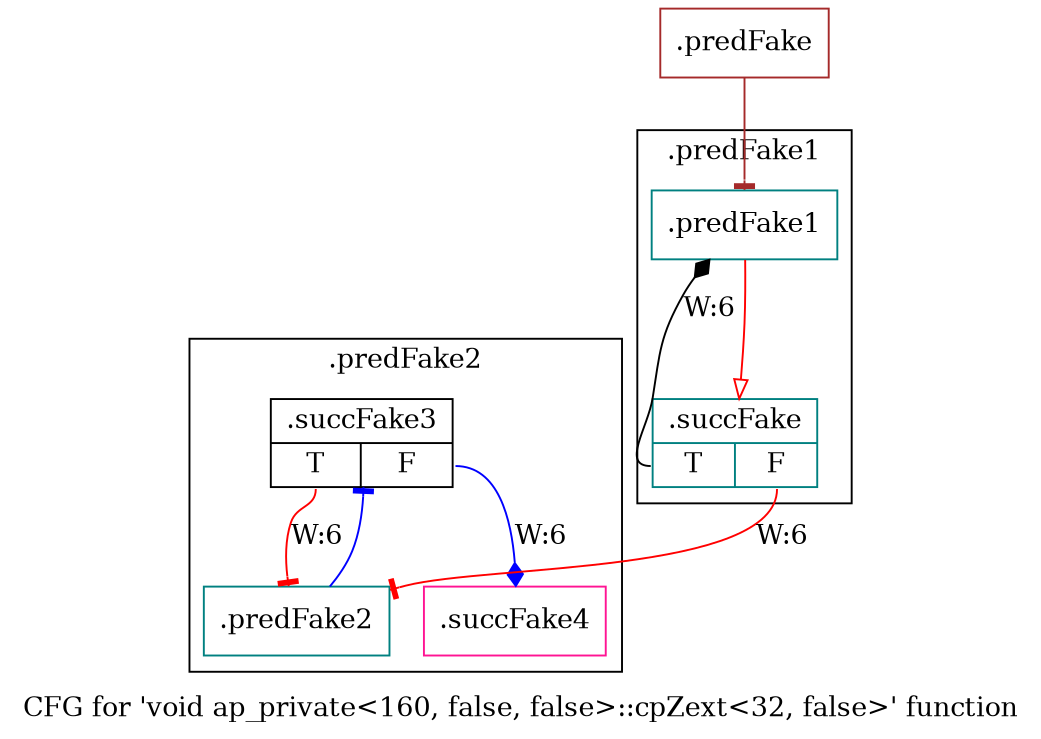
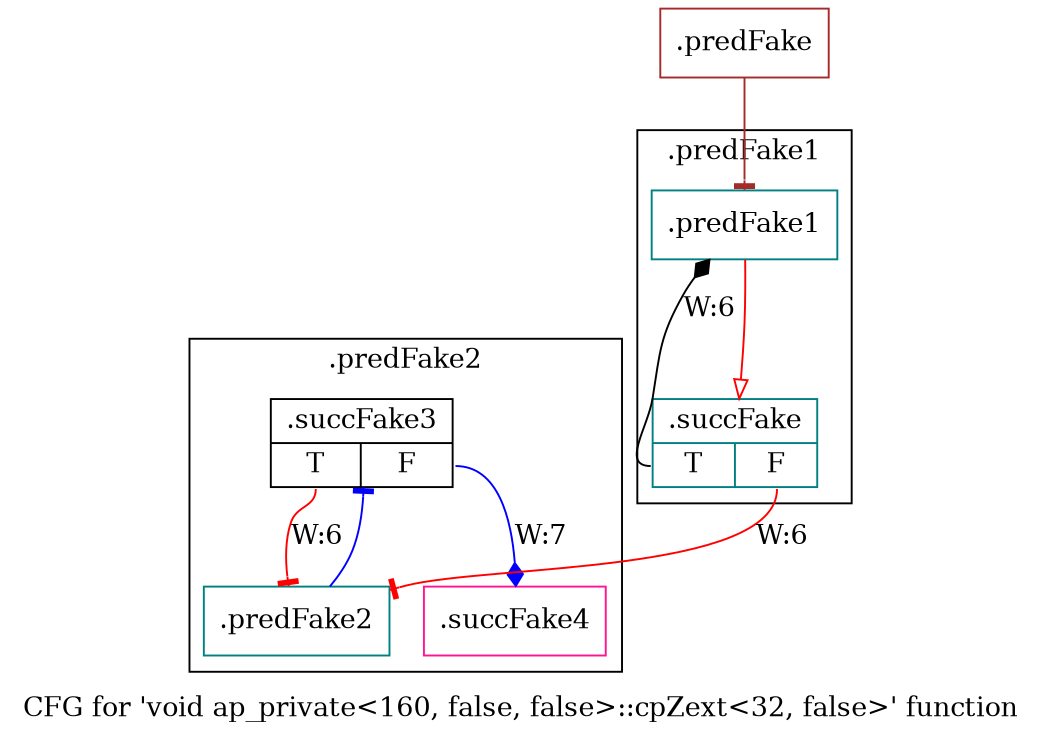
edge ".succFake3" -> ".succFake4": label "W:6" -> "W:7"
